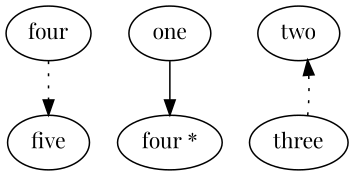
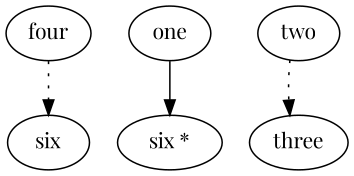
edge "three" -> "two": reversed
node "five": label "five" -> "six"
node "four *": label "four *" -> "six *"
